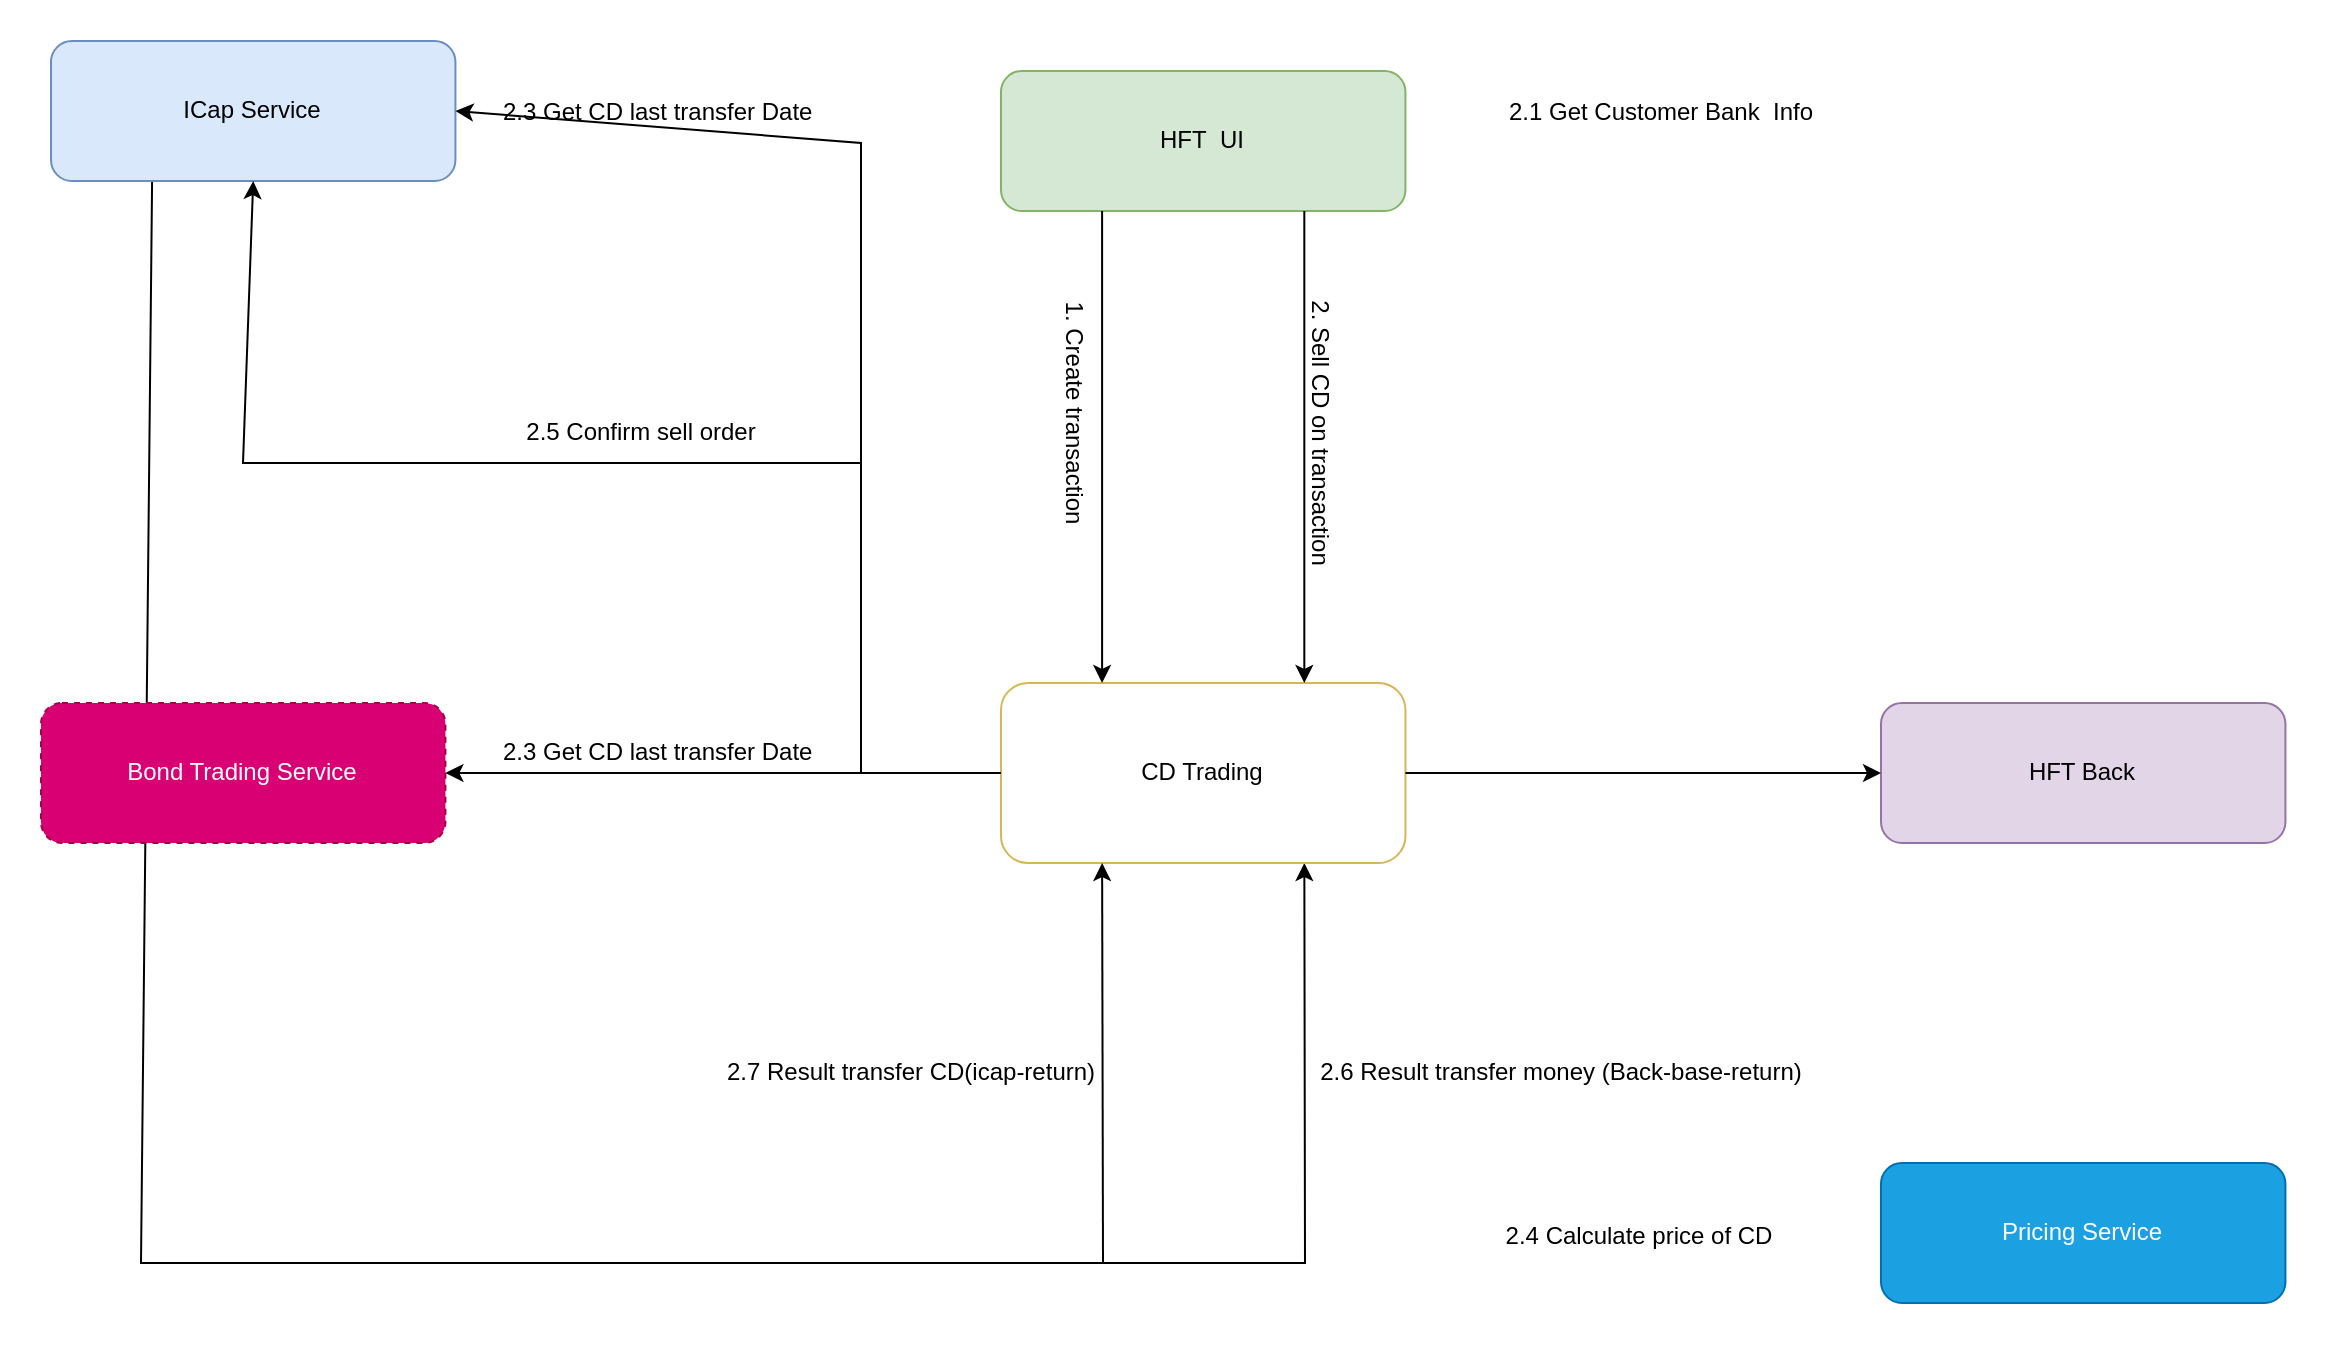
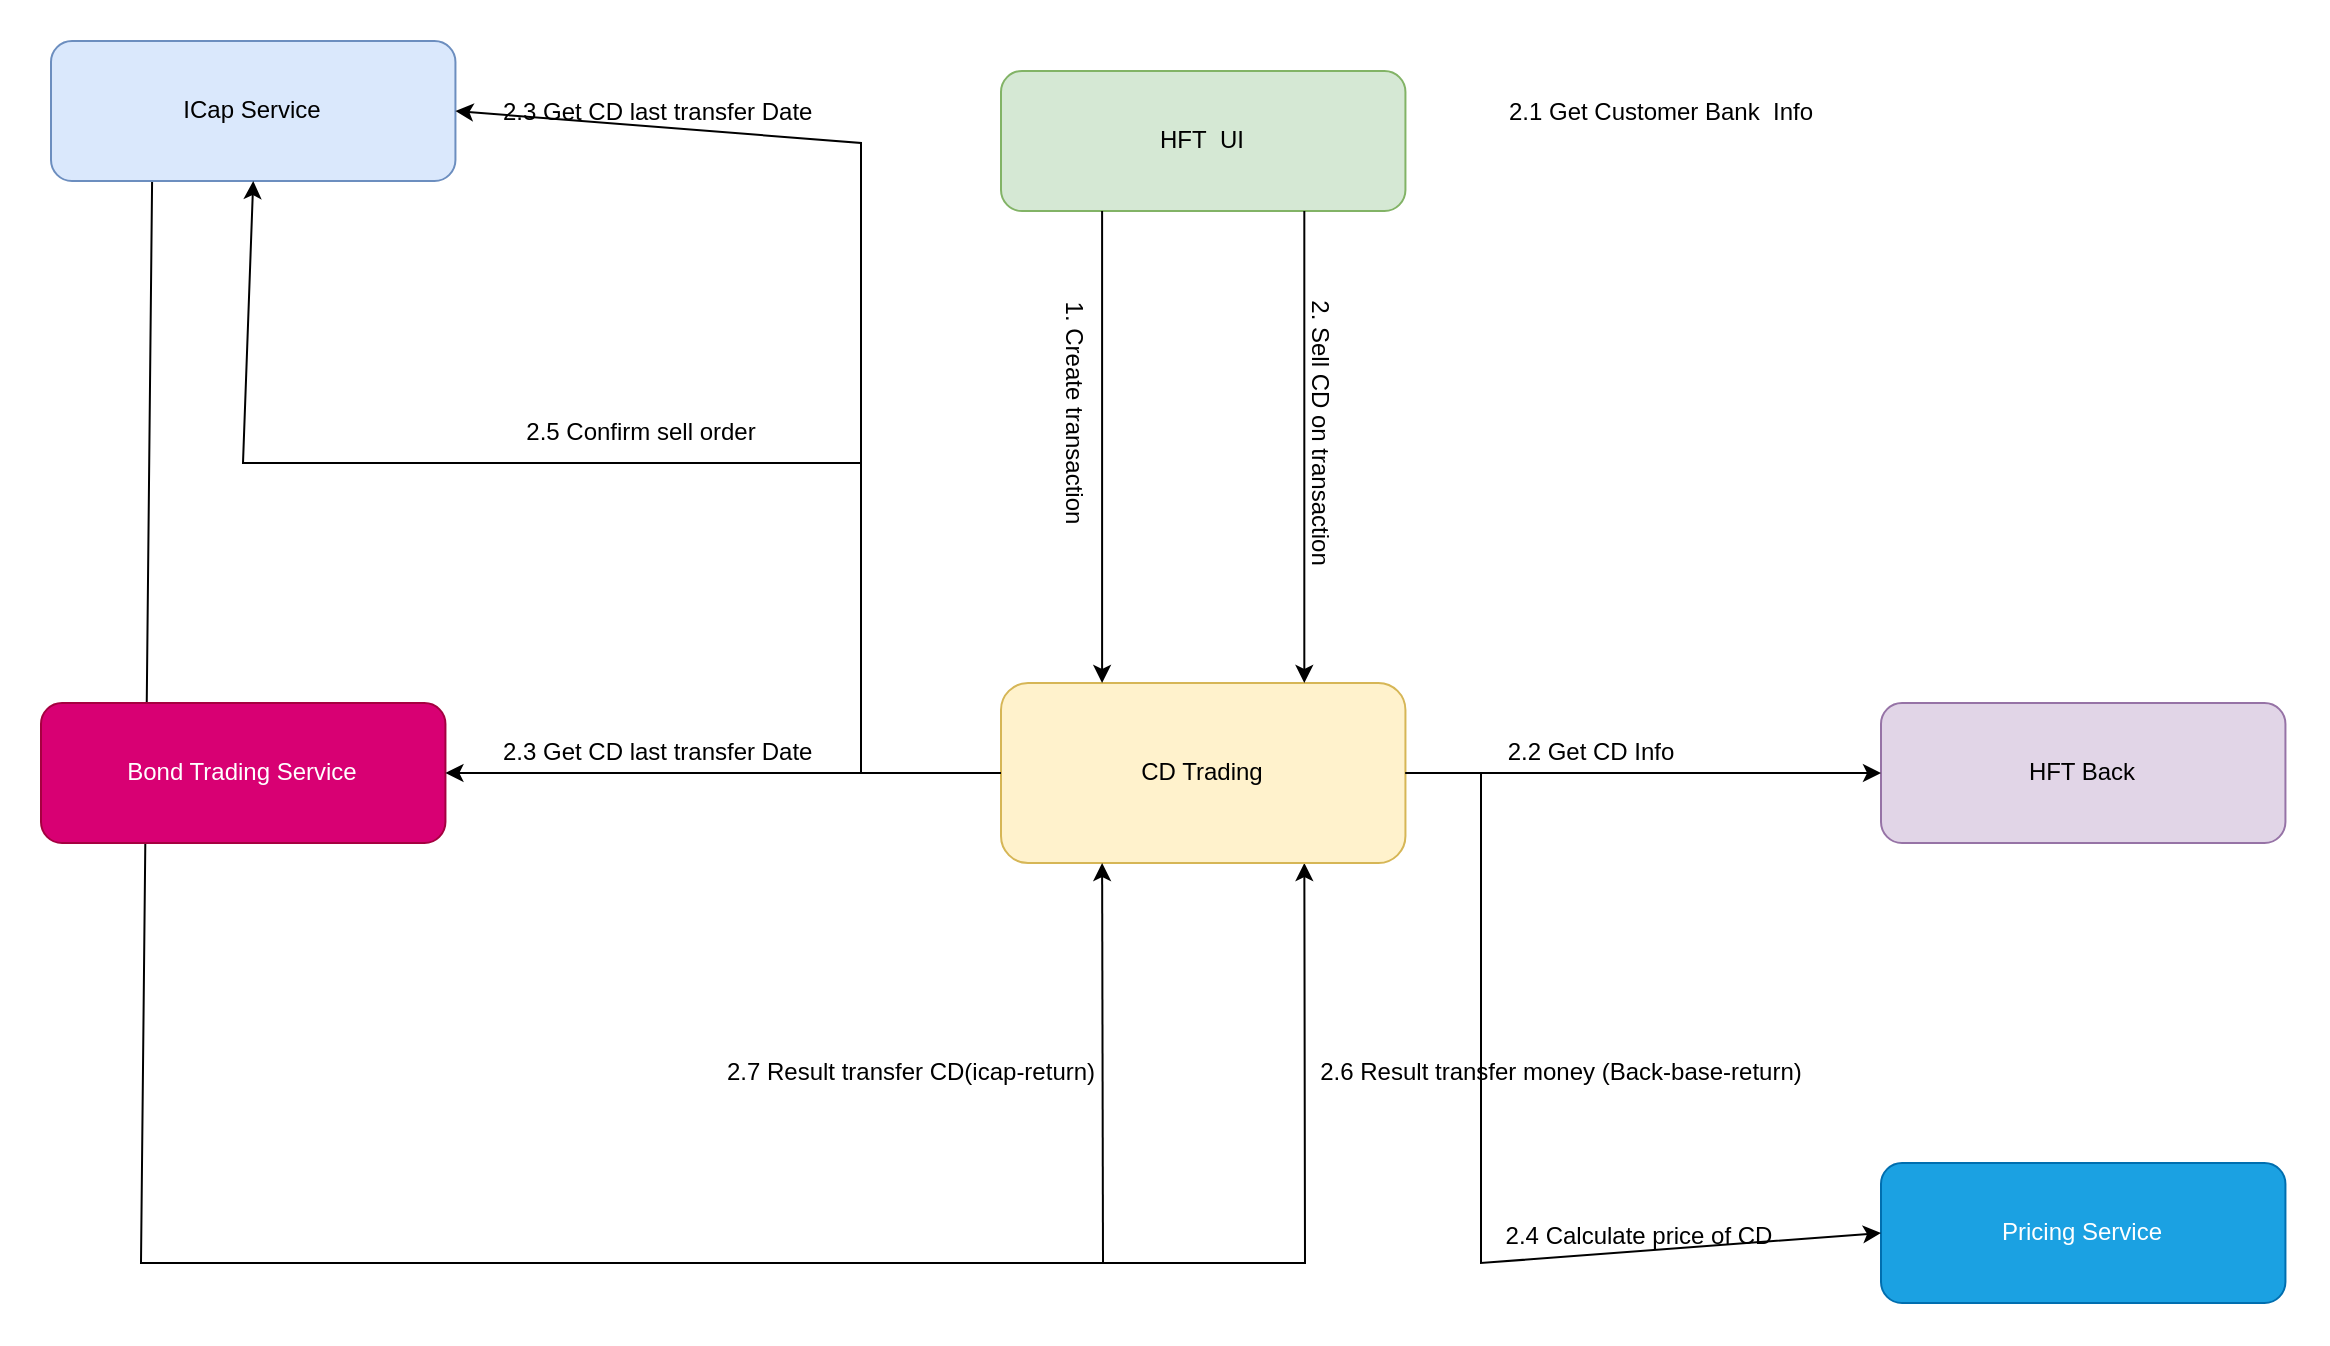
node "2.2 Get CD Info": added
node "Bond Trading Service": style dashed -> solid
node "CD Trading": fillcolor #ffffff -> #fff2cc
edge "CD Trading" -> "Pricing Service": added
